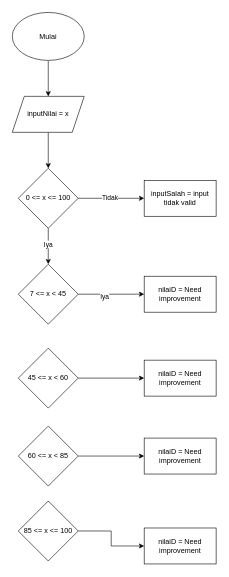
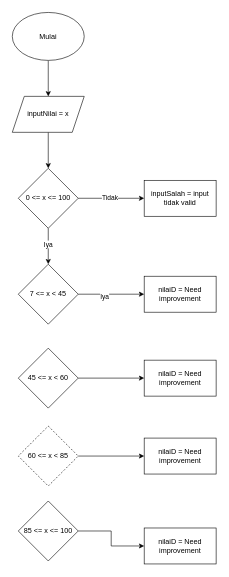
node "60 <= x < 85": style solid -> dashed
